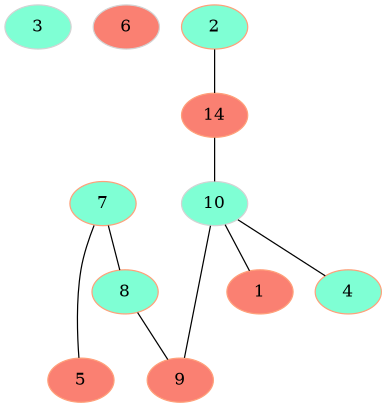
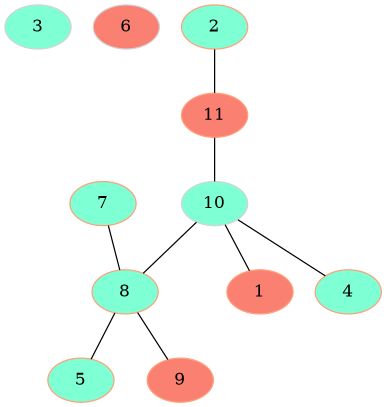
node "14": label "14" -> "11"
edge "7" -- "5": now "8" -- "5"
edge "10" -- "9": now "10" -- "8"
node "5": fillcolor salmon -> aquamarine
